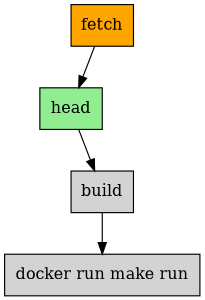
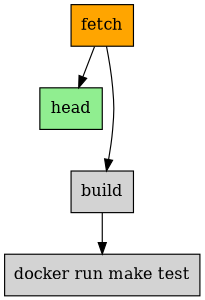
edge "head" -> "build": now "fetch" -> "build"
node "docker run make run": label "docker run make run" -> "docker run make test"
